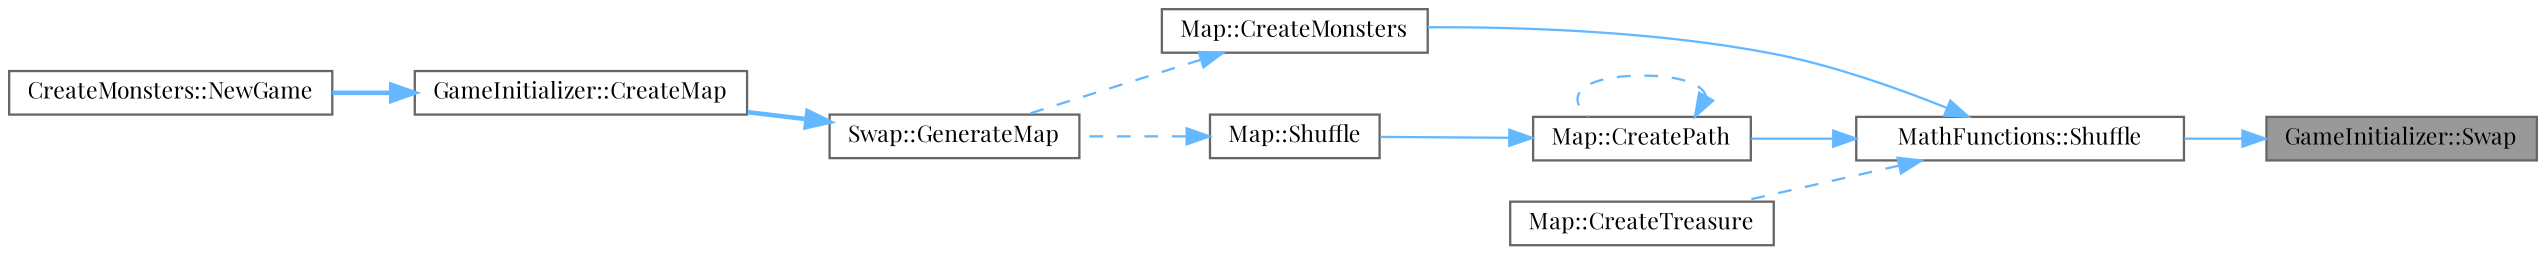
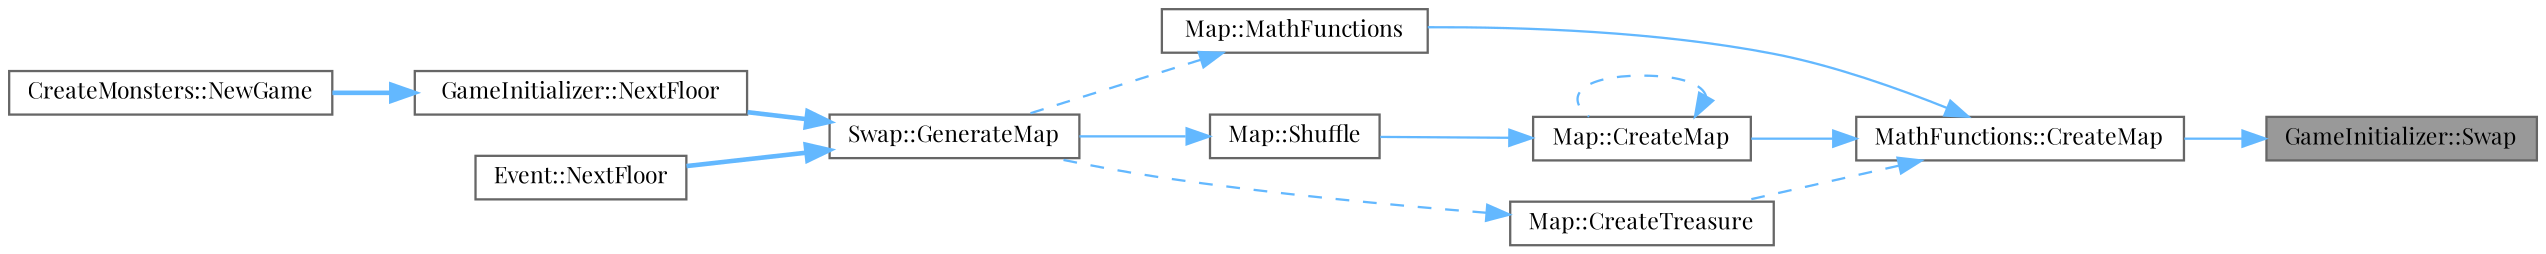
node "Map::CreateMonsters": label "Map::CreateMonsters" -> "Map::MathFunctions"
node "GameInitializer::CreateMap": label "GameInitializer::CreateMap" -> "GameInitializer::NextFloor"
edge "Swap::GenerateMap" -> "Map::Shuffle": style dashed -> solid
node "Map::CreatePath": label "Map::CreatePath" -> "Map::CreateMap"
node "MathFunctions::Shuffle": label "MathFunctions::Shuffle" -> "MathFunctions::CreateMap"
node "Event::NextFloor": added
edge "Swap::GenerateMap" -> "Map::CreateTreasure": added
